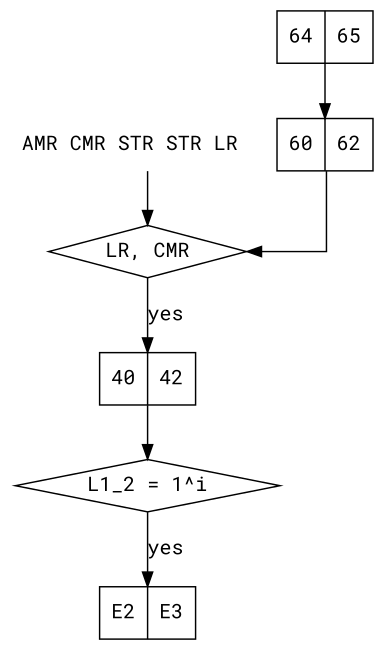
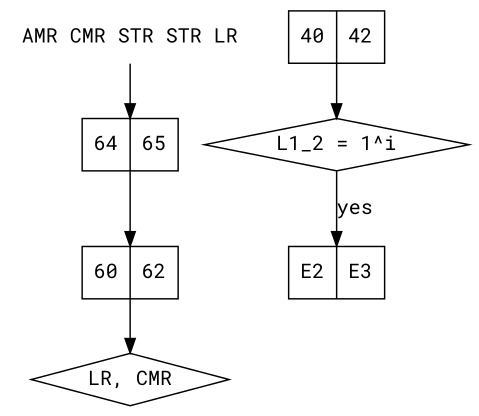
edge "AMR CMR STR STR LR" -> "LR, CMR": now "AMR CMR STR STR LR" -> "64"
edge "LR, CMR" -> "40": removed, label "yes"
